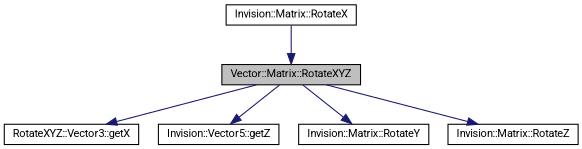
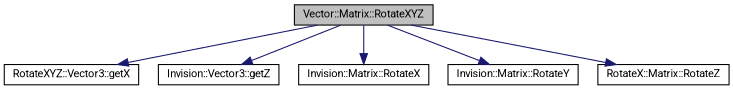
edge "Invision::Matrix::RotateX" -> "Vector::Matrix::RotateXYZ": reversed
node "Invision::Vector5::getZ": label "Invision::Vector5::getZ" -> "Invision::Vector3::getZ"
node "Invision::Matrix::RotateZ": label "Invision::Matrix::RotateZ" -> "RotateX::Matrix::RotateZ"
